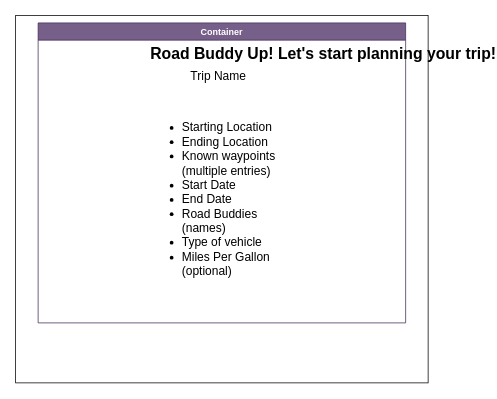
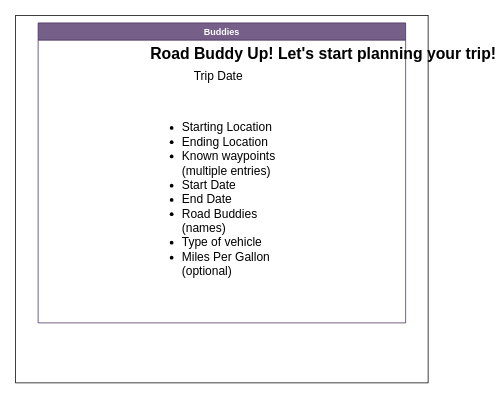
node "Container": label "Container" -> "Buddies"
node "Trip Name": label "Trip Name" -> "Trip Date"
